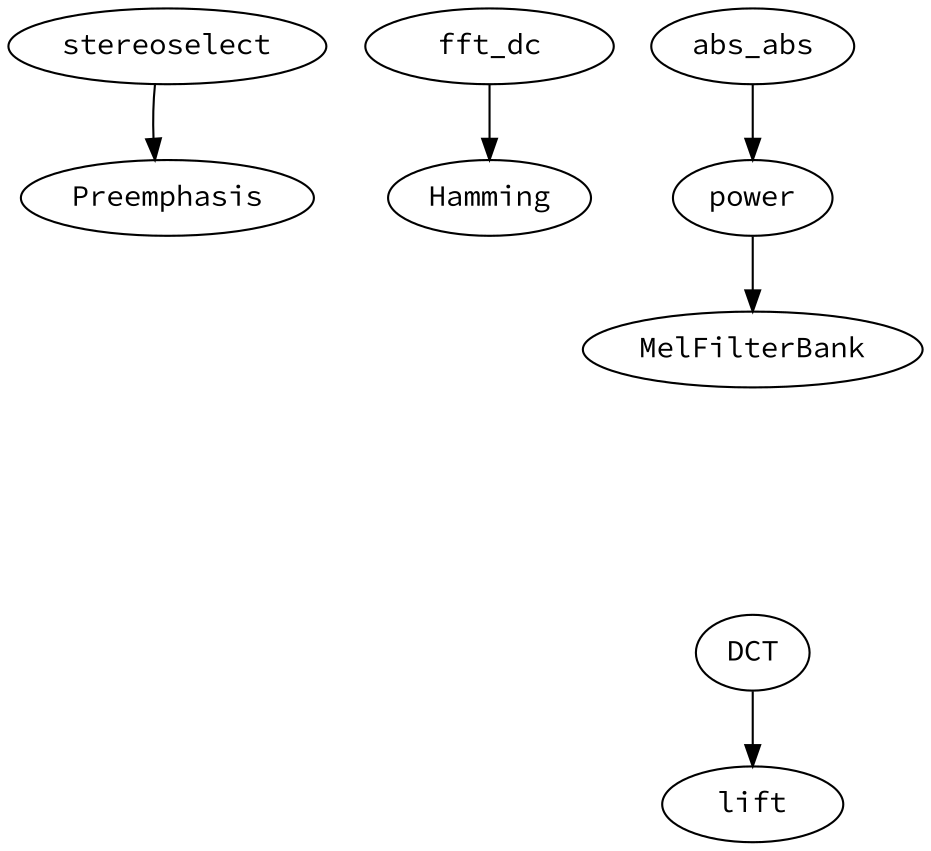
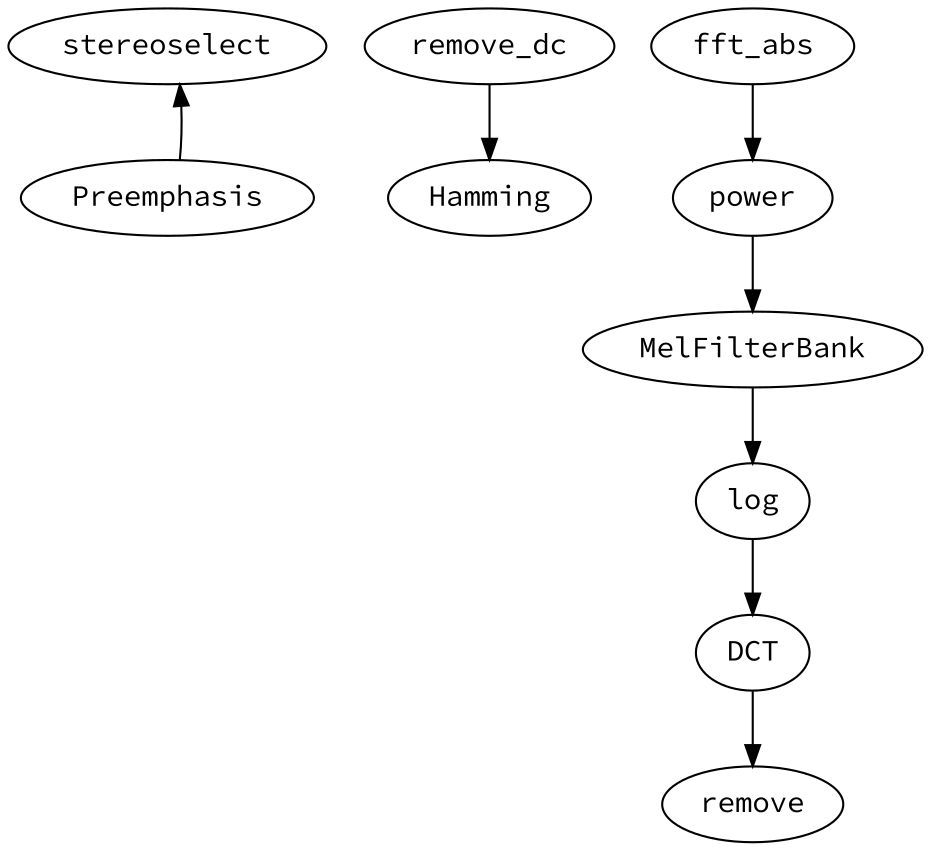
node "fft_dc": label "fft_dc" -> "remove_dc"
node "abs_abs": label "abs_abs" -> "fft_abs"
edge "stereoselect" -> "Preemphasis": reversed
node "log": added
node "lift": label "lift" -> "remove"
